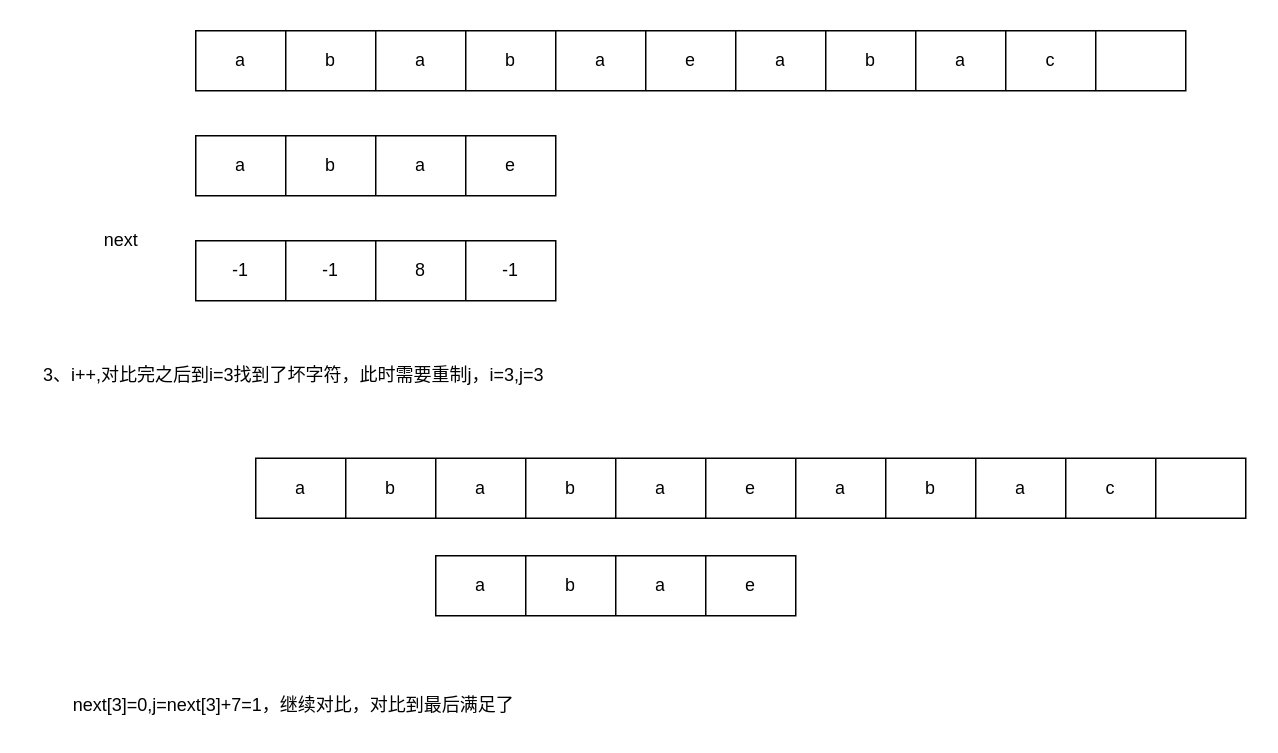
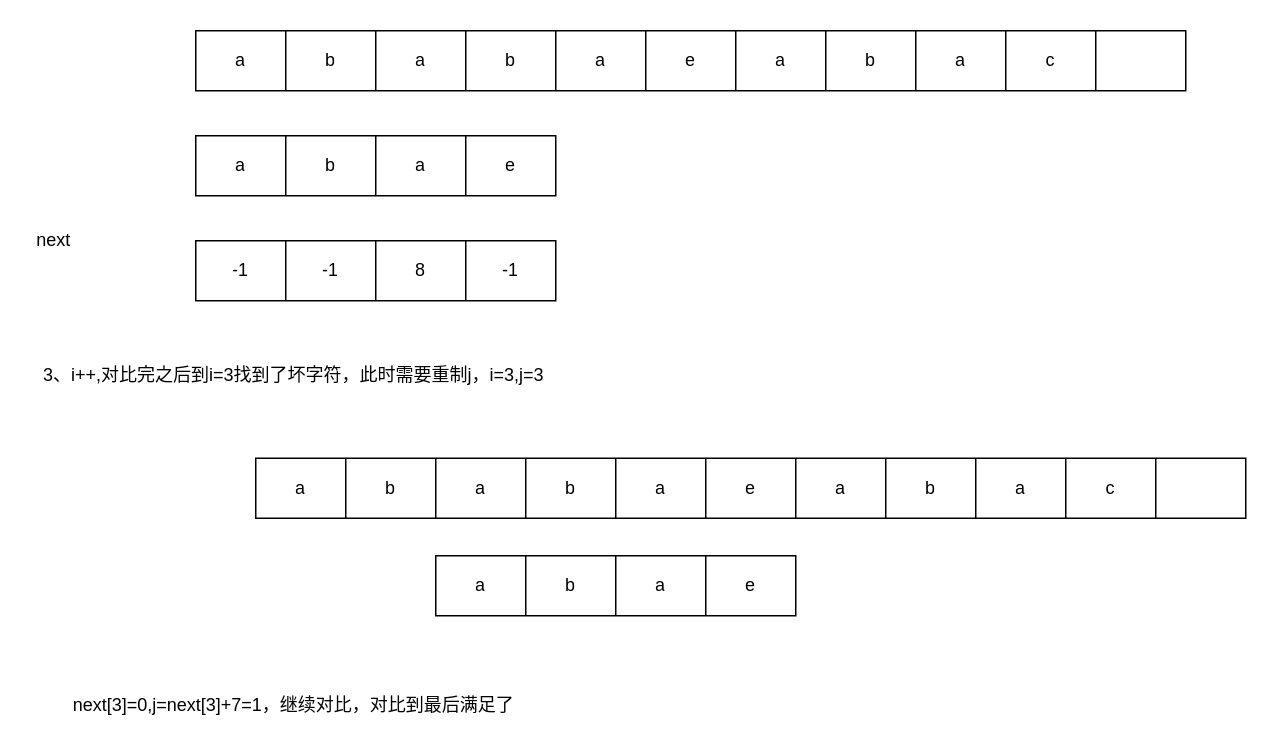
node "next": moved (121, 241) -> (53, 241)
